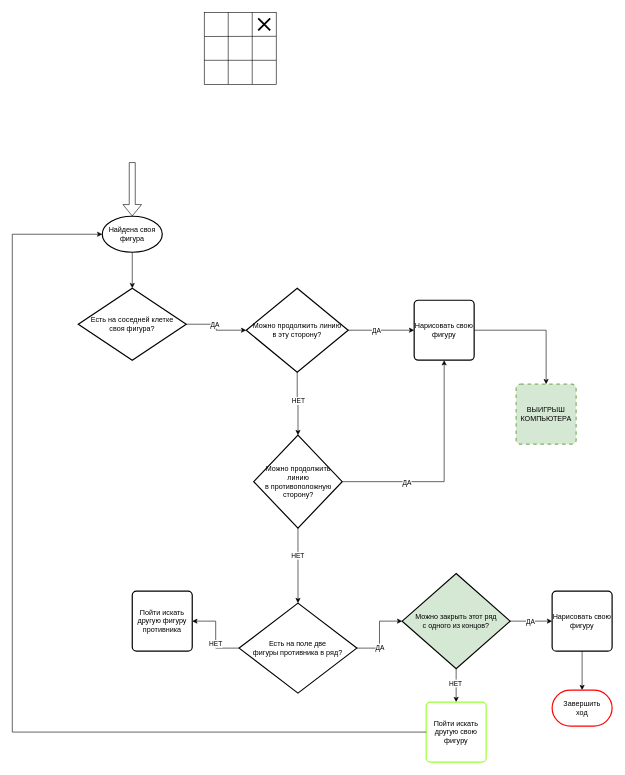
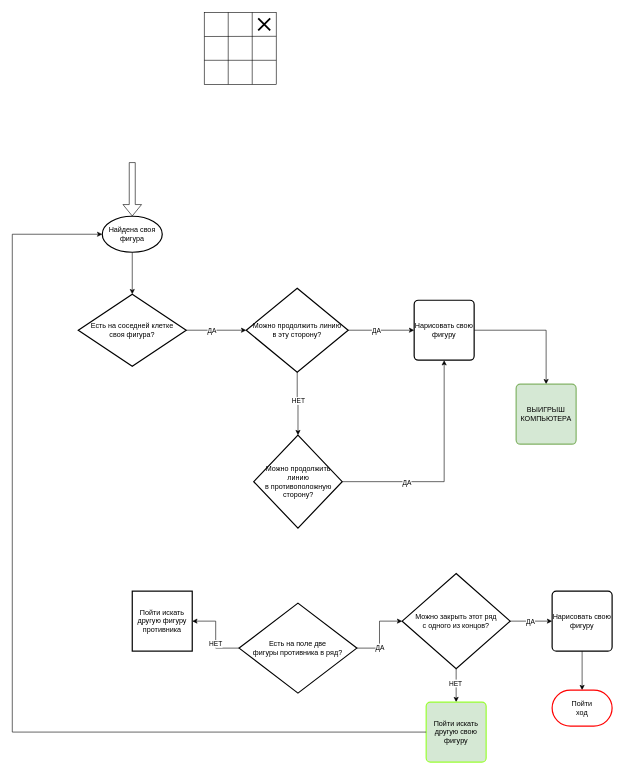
node "Есть на соседней клетке своя фигура?": moved (132, 324) -> (132, 330)
node "ВЫИГРЫШ КОМПЬЮТЕРА": style dashed -> solid
edge "Можно продолжить линию в противоположную сторону?" -> "Есть на поле две фигуры противника в ряд?": removed, label "НЕТ"
node "Пойти искать другую фигуру противника": shape rounded rectangle -> rectangle
node "Можно закрыть этот ряд с одного из концов?": fillcolor #d5e8d4 -> #ffffff
node "Завершить ход": label "Завершить ход" -> "Пойти ход"
node "Пойти искать другую свою фигуру": fillcolor #ffffff -> #d5e8d4
